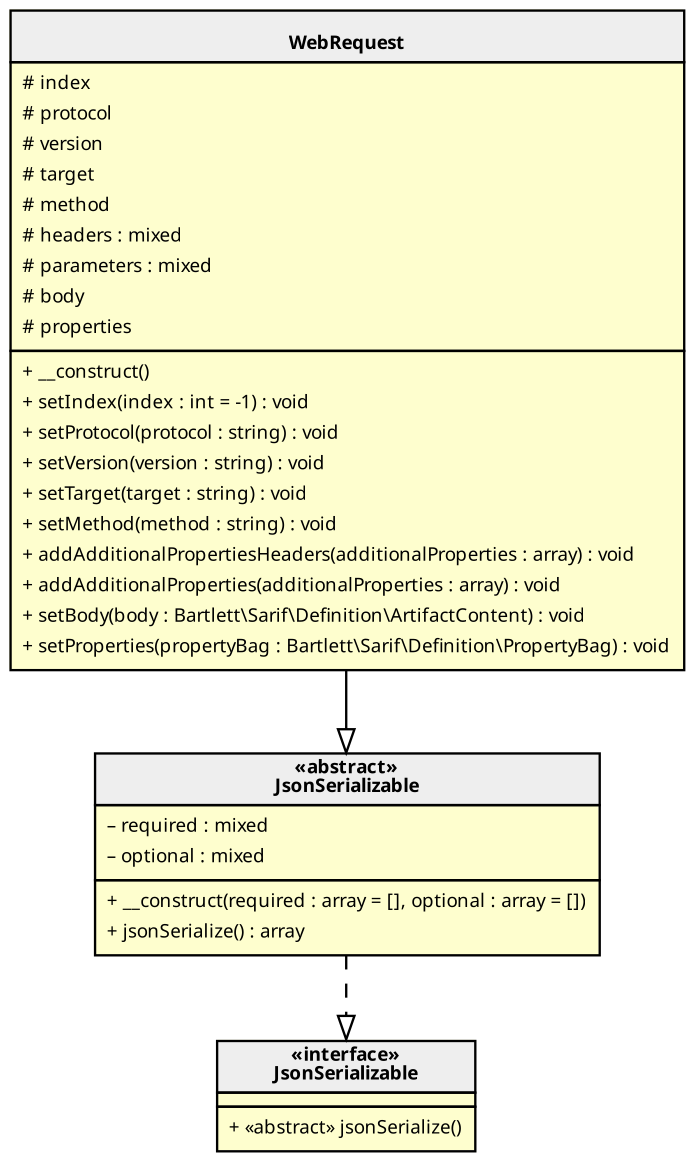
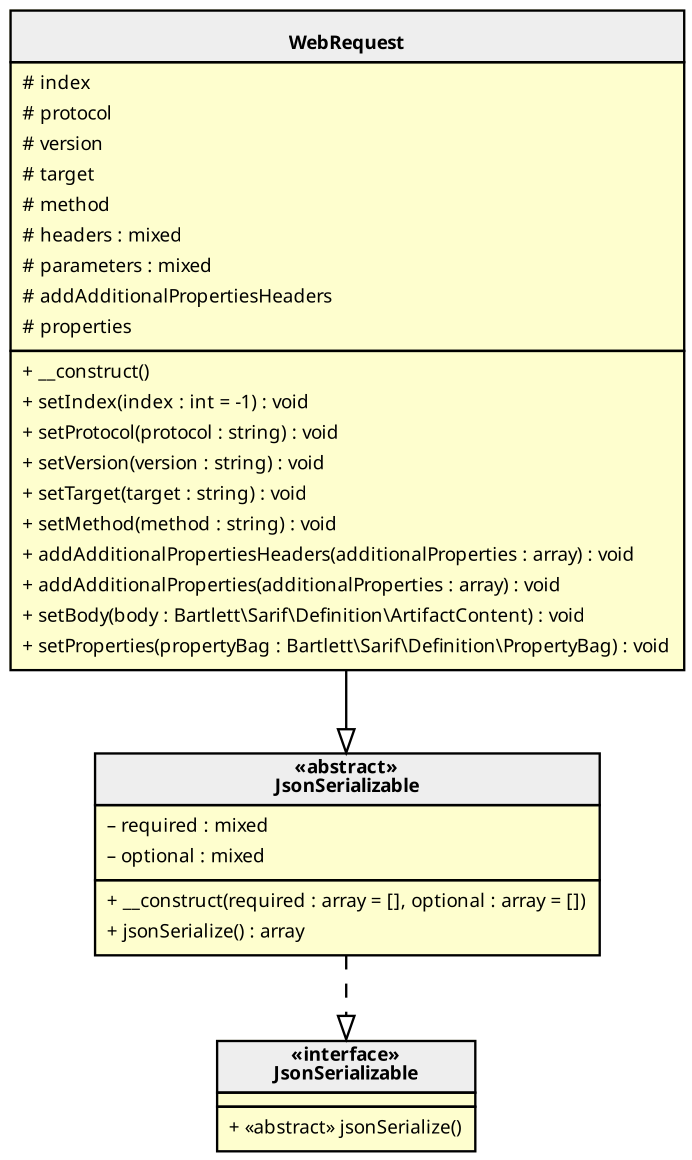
node "WebRequest": text "# body" -> "# addAdditionalPropertiesHeaders"
